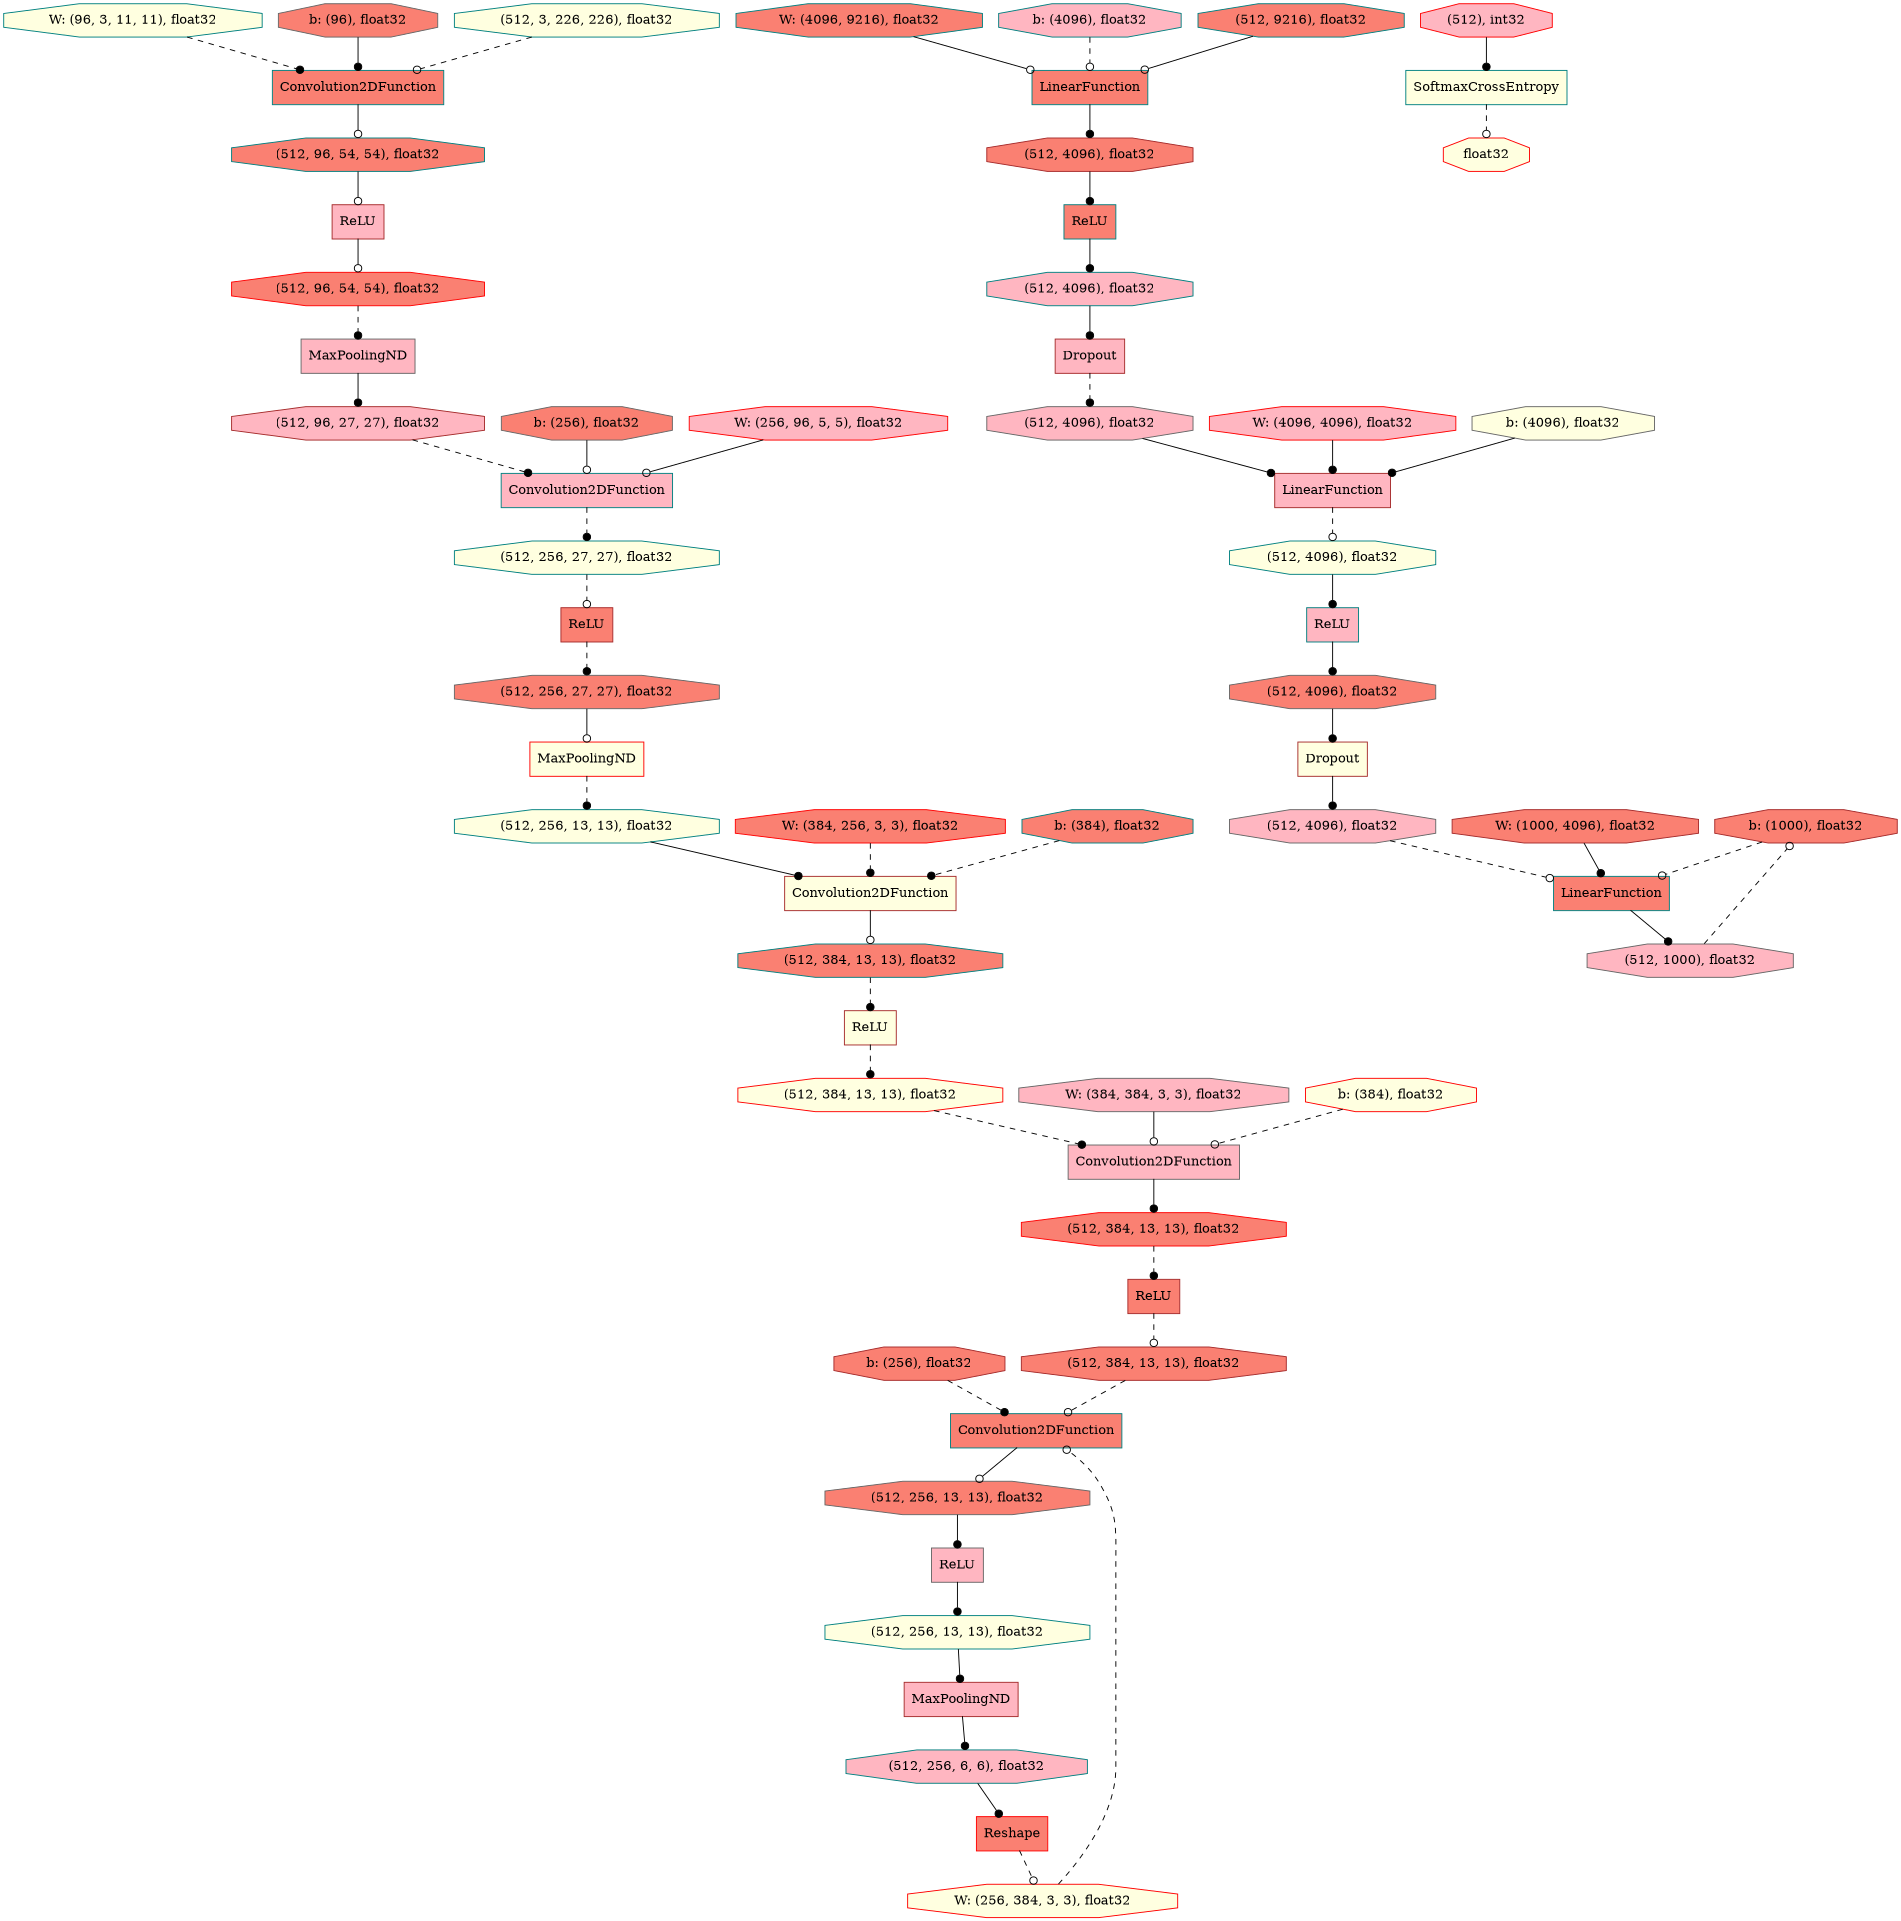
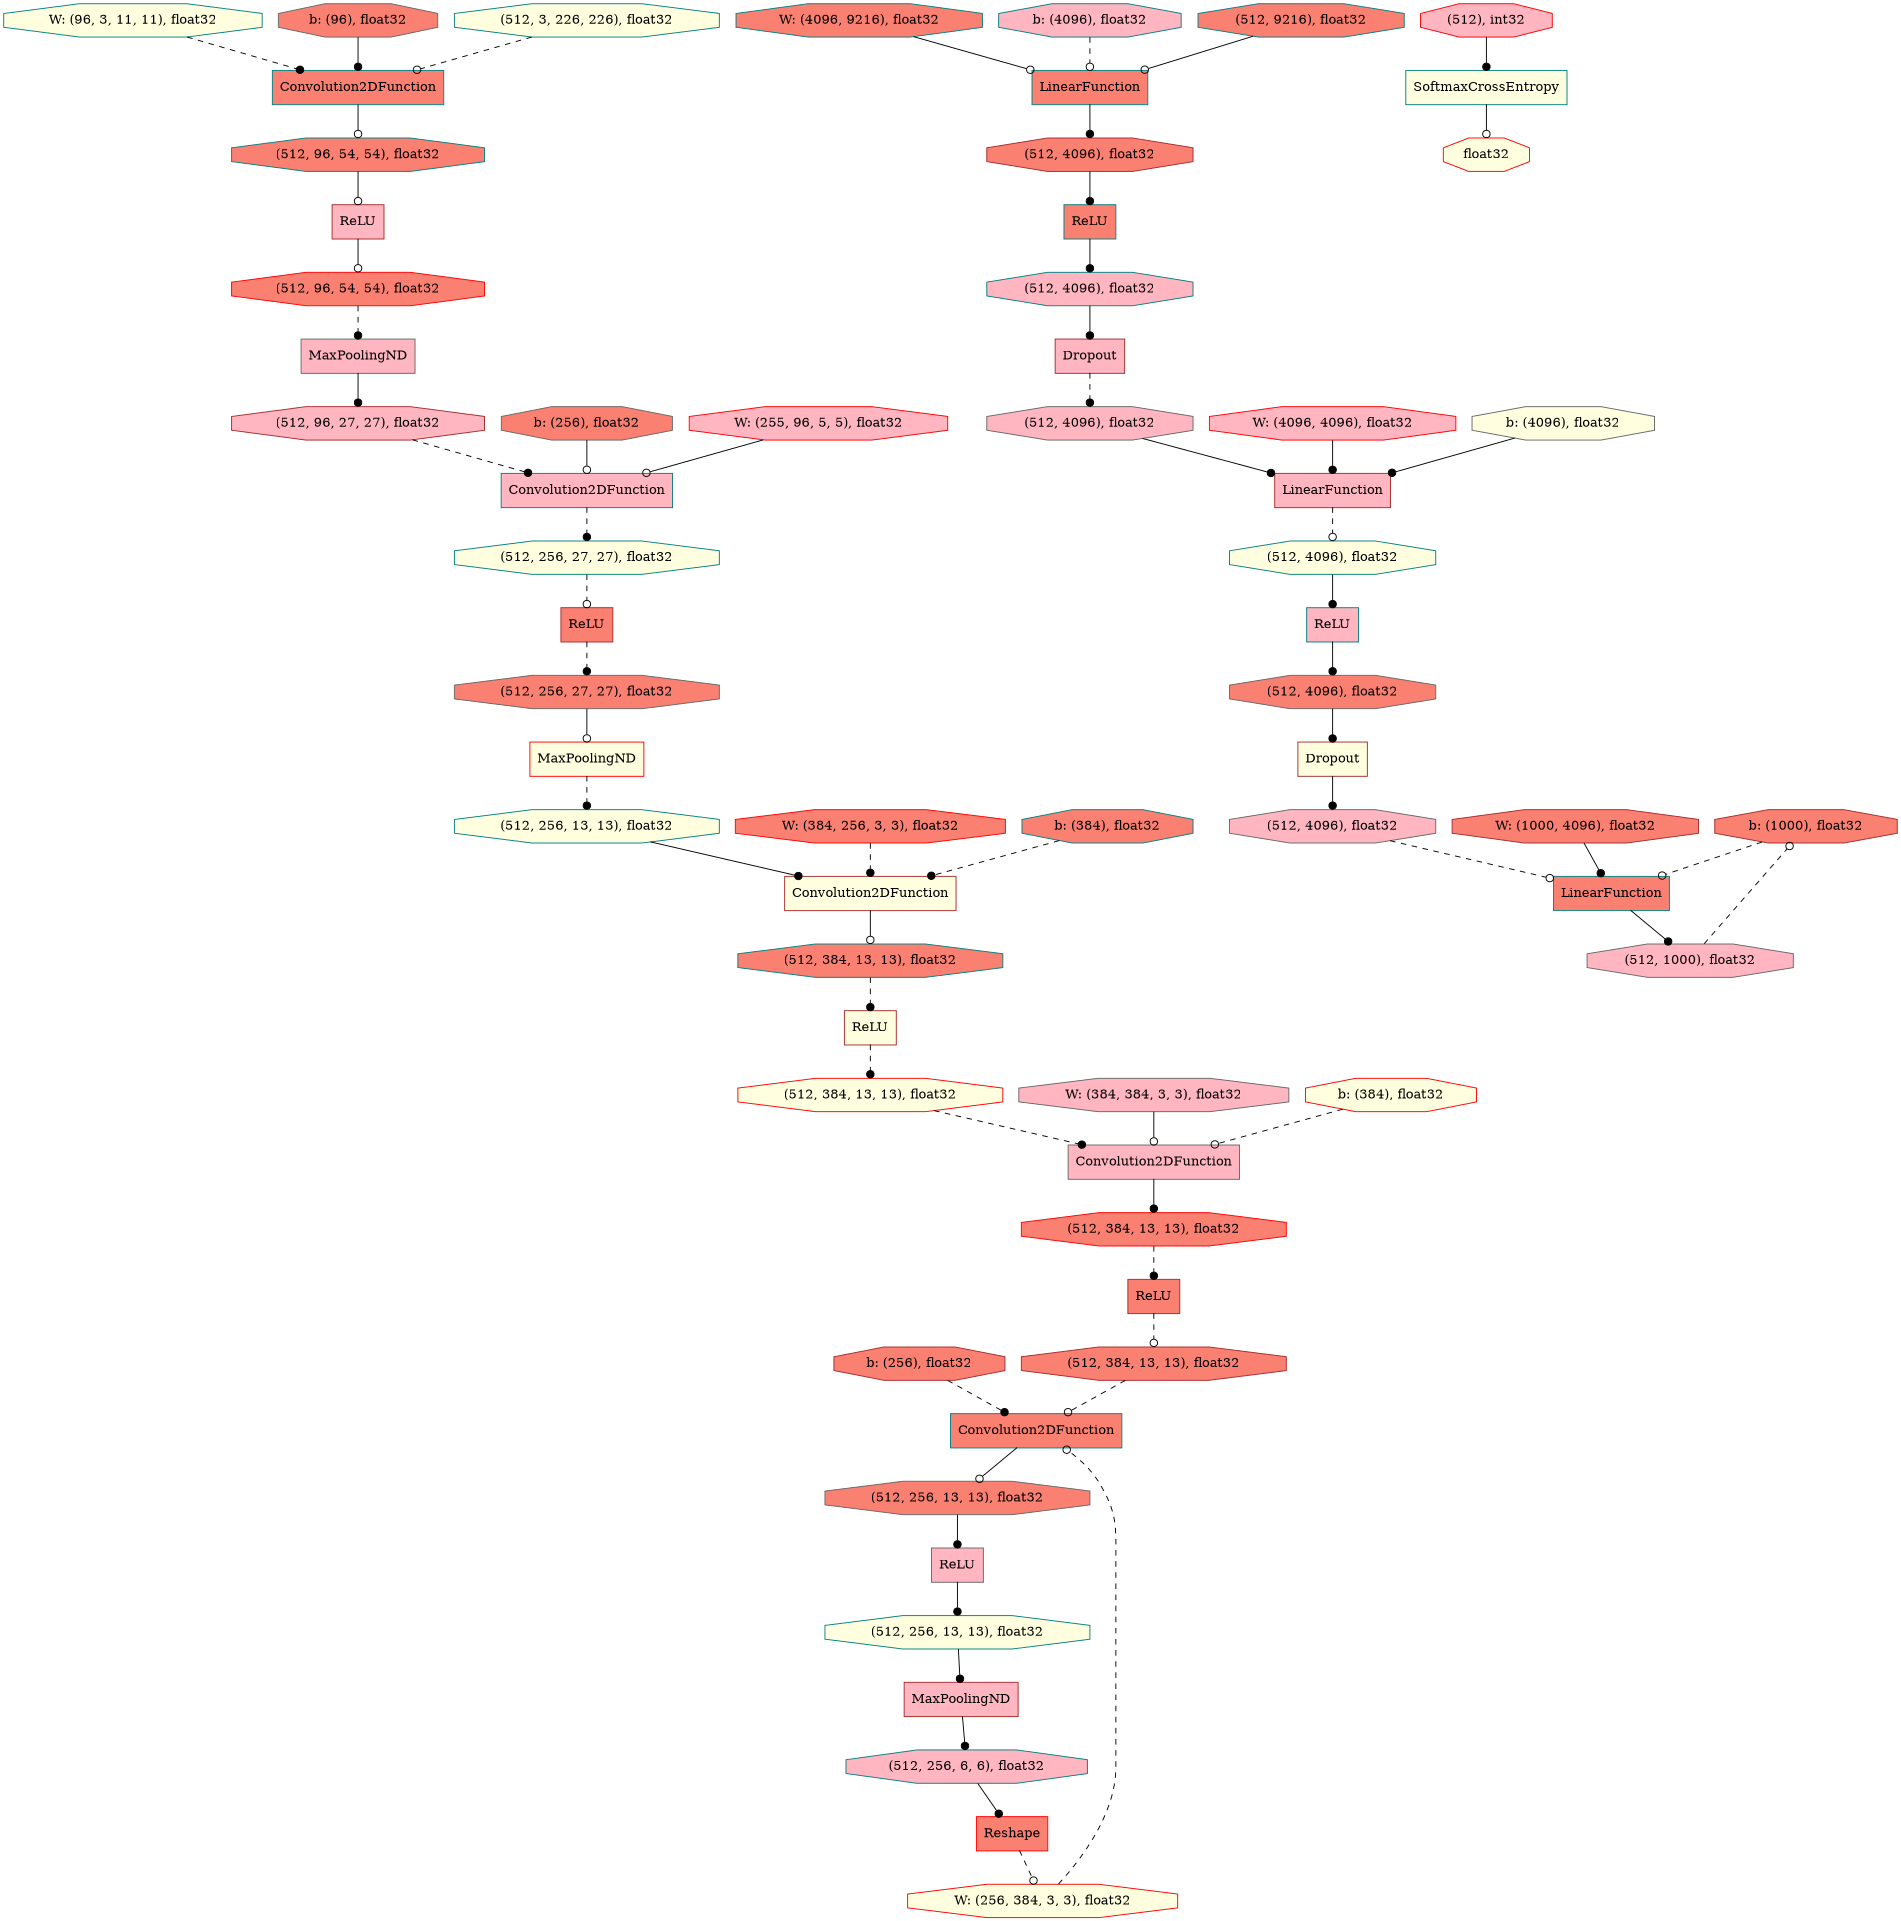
edge "SoftmaxCrossEntropy" -> "float32": style dashed -> solid
node "W: (256, 96, 5, 5), float32": label "W: (256, 96, 5, 5), float32" -> "W: (255, 96, 5, 5), float32"
